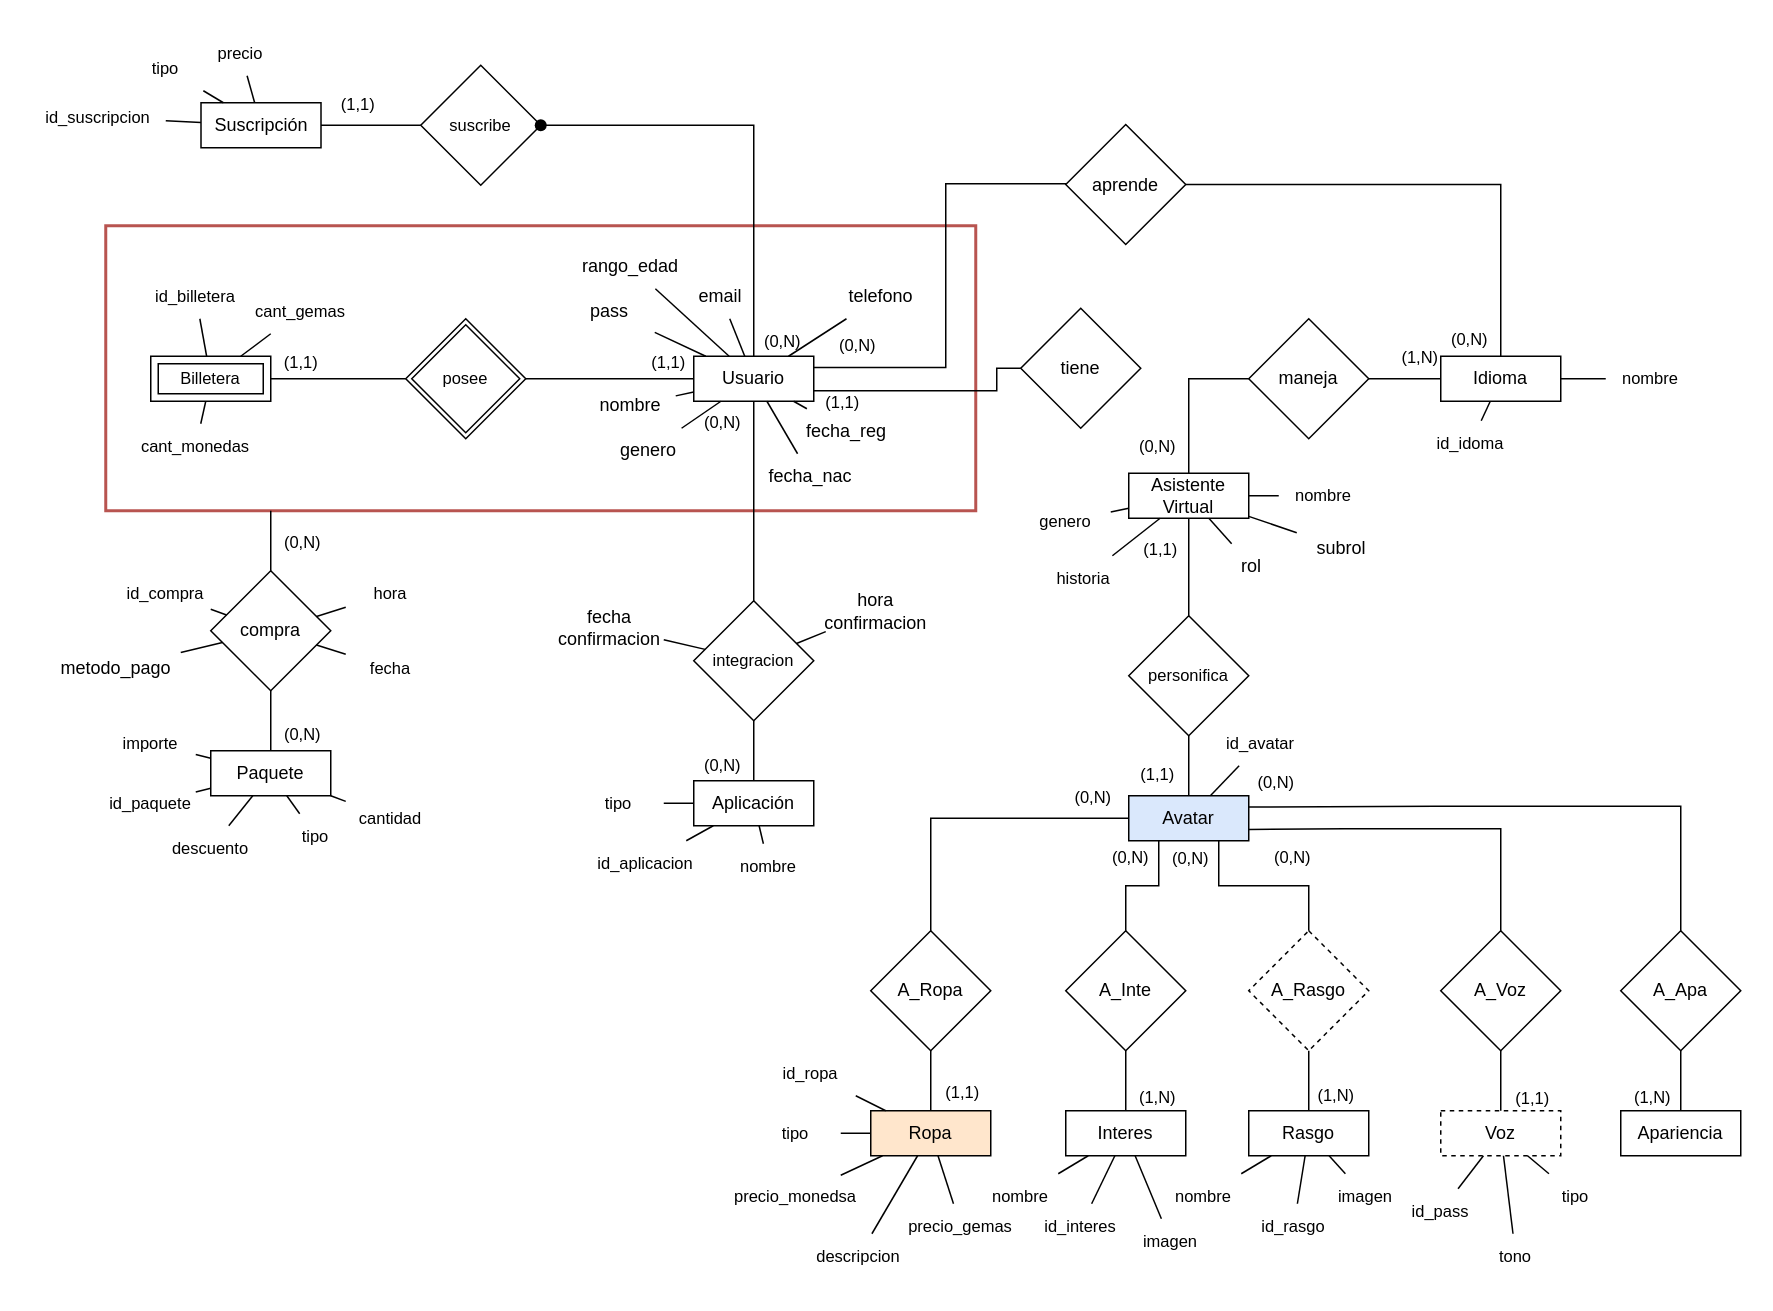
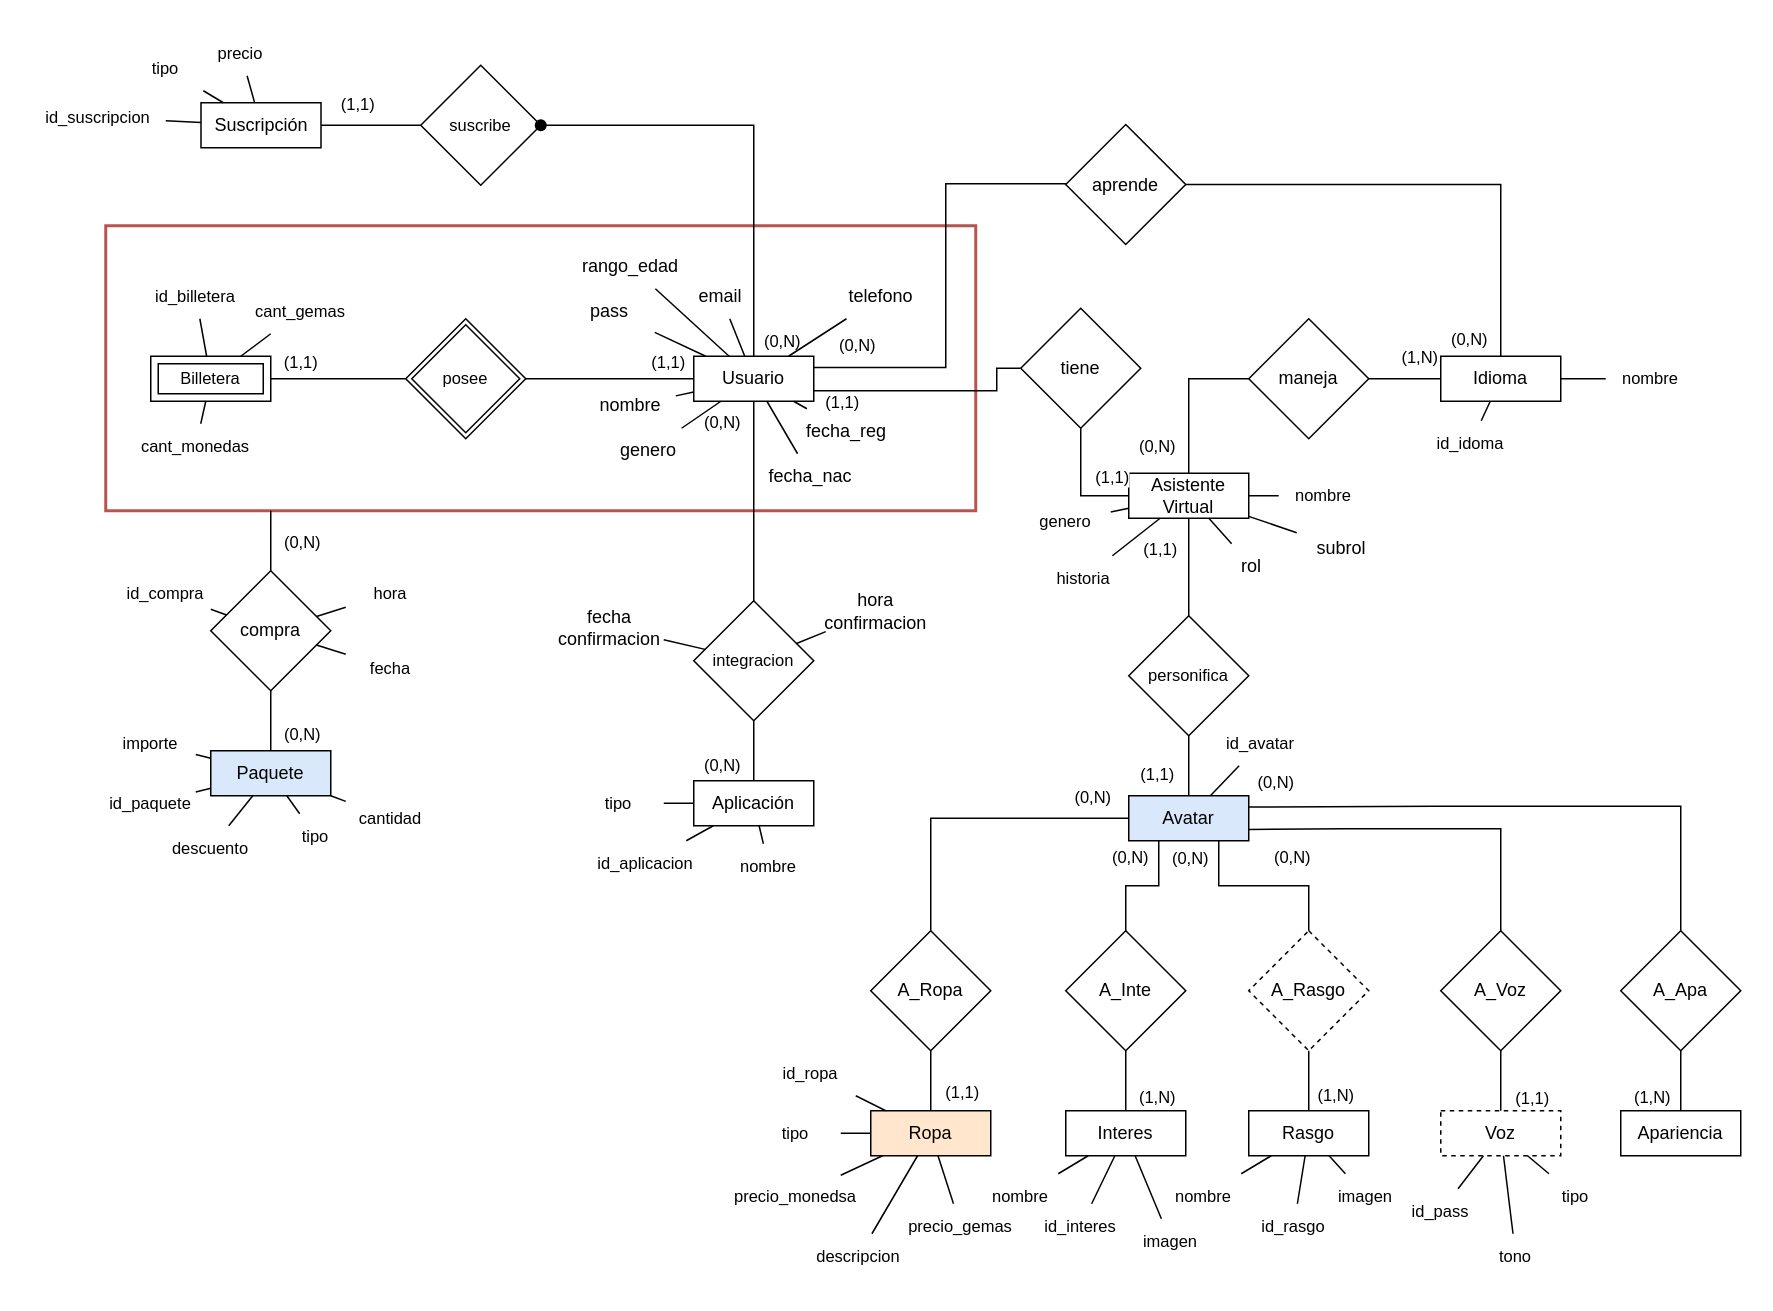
edge "tiene" -- "Asistente Virtual": added, label "(1,1)"
edge "compra" -- "metodo_pago": removed
node "metodo_pago": removed
node "Paquete": fillcolor #ffffff -> #dae8fc
